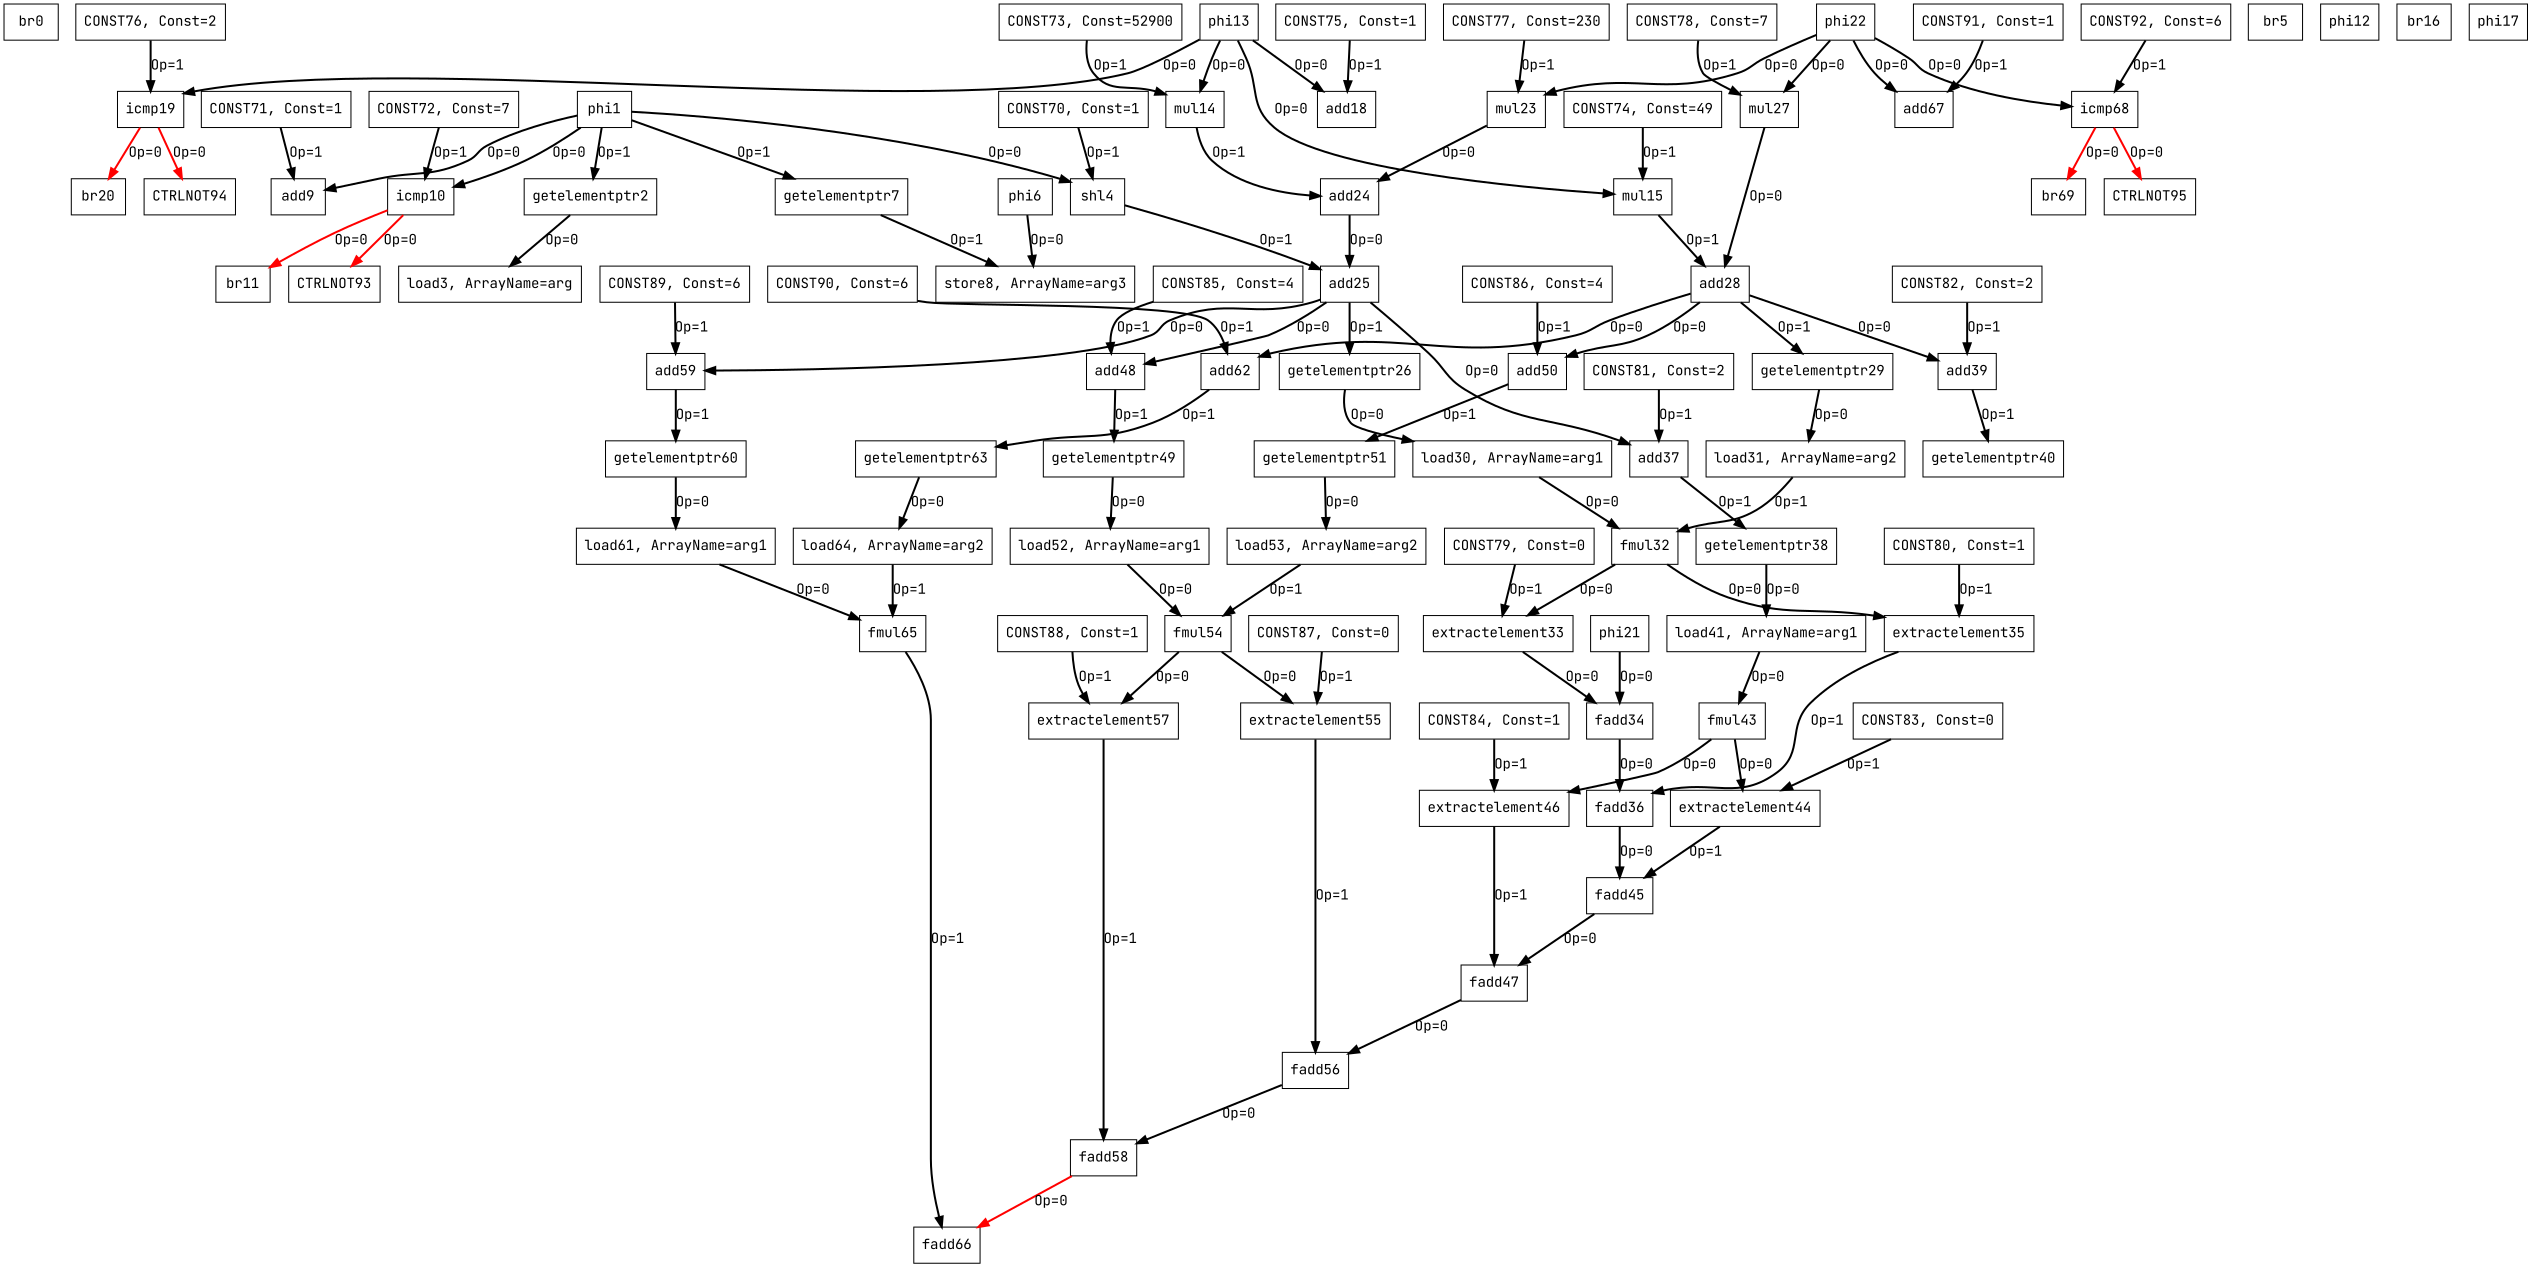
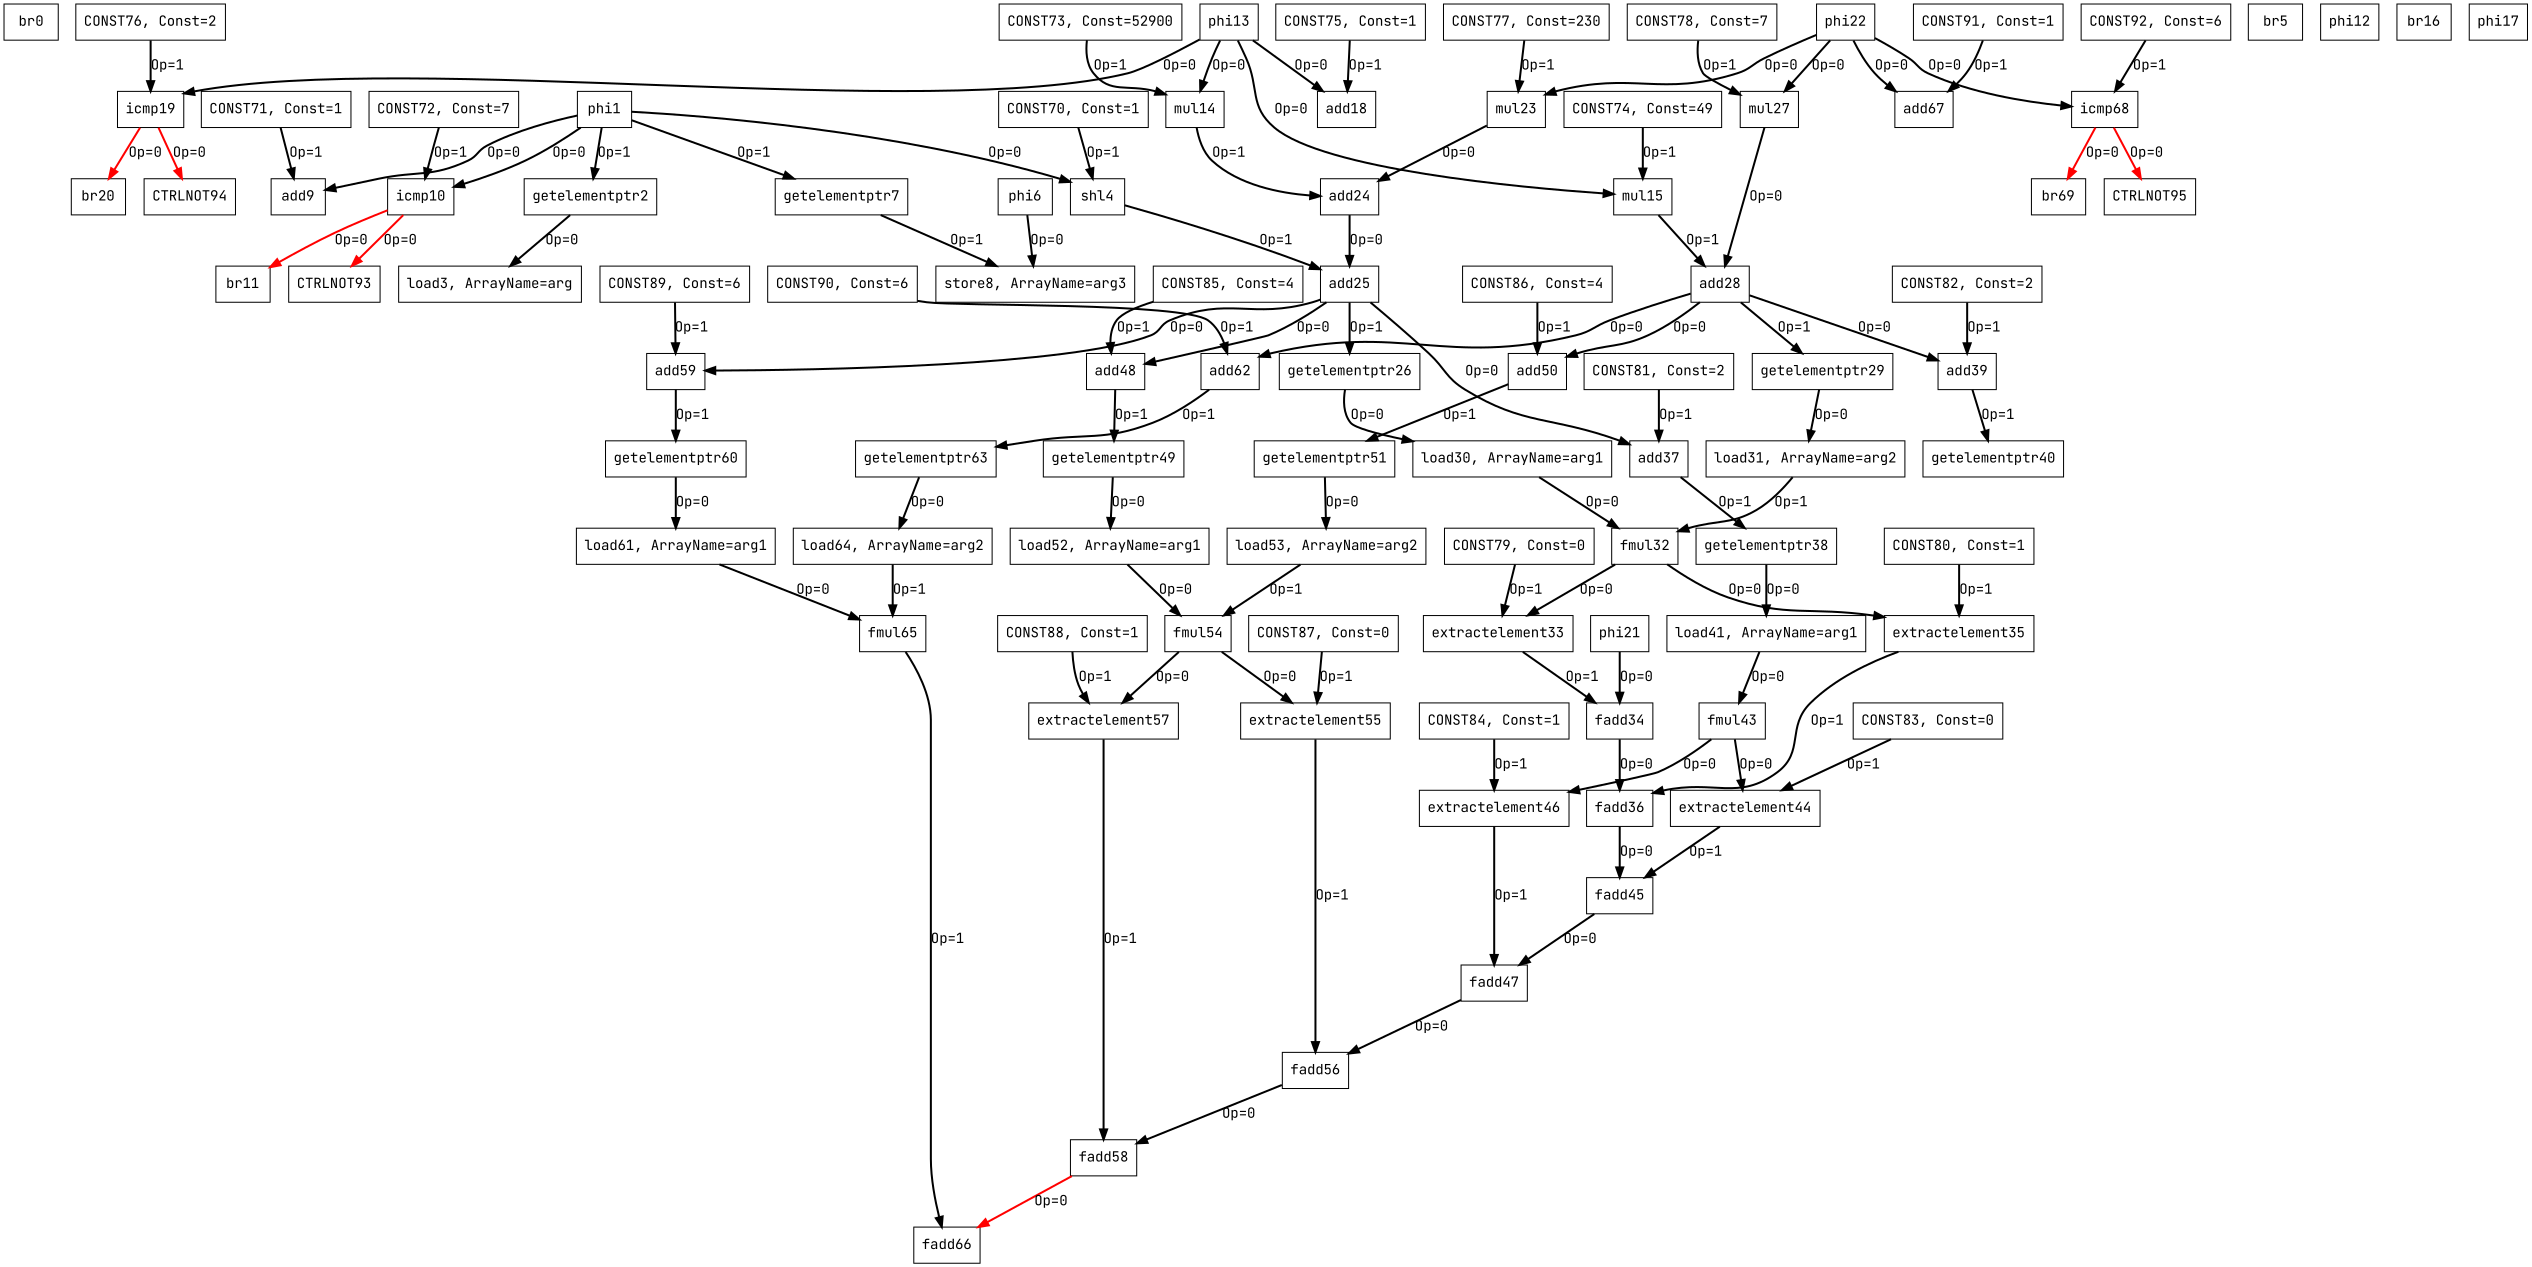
edge "extractelement33" -> "fadd34": label "Op=0" -> "Op=1"
